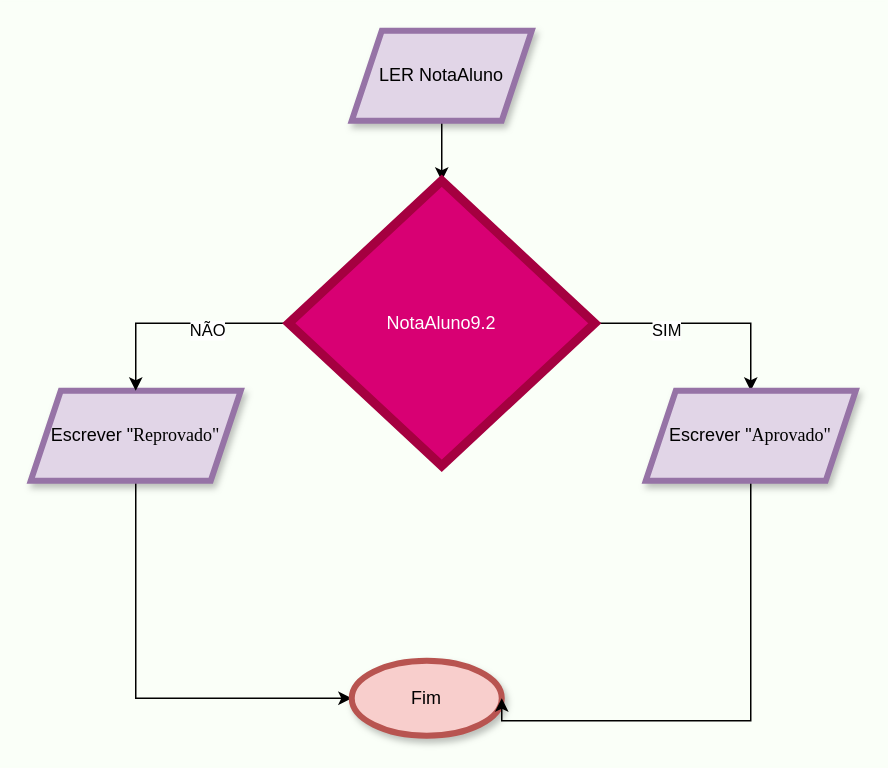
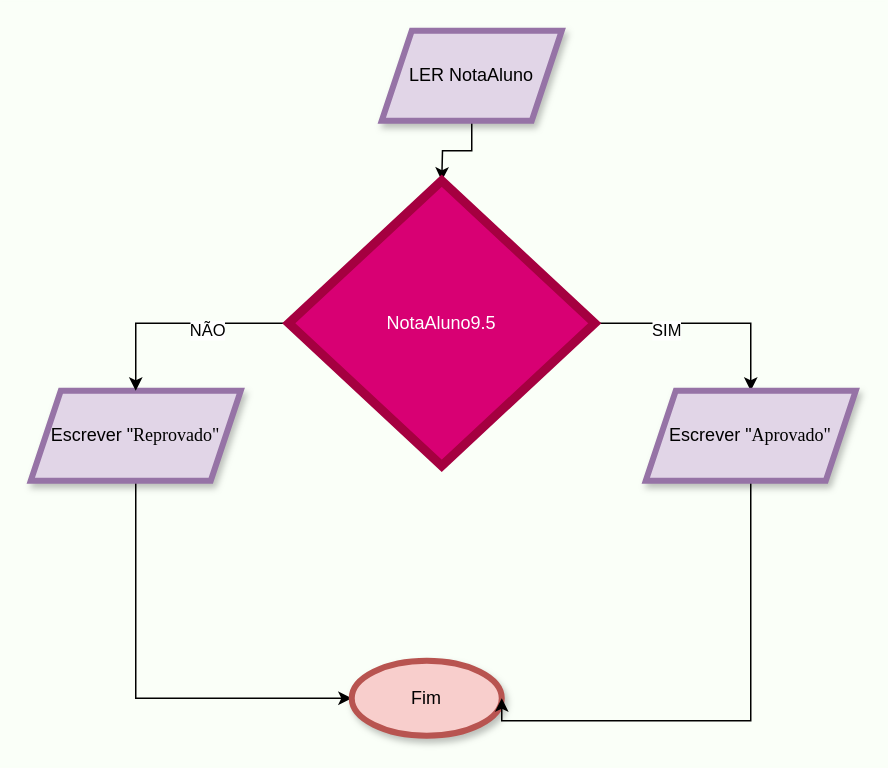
node "LER NotaAluno": moved (442, 76) -> (472, 76)
node "NotaAluno9.2": label "NotaAluno9.2" -> "NotaAluno9.5"
